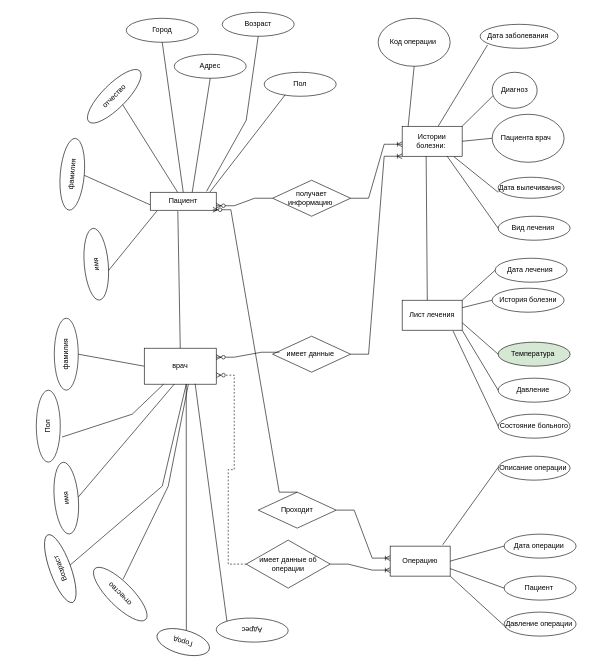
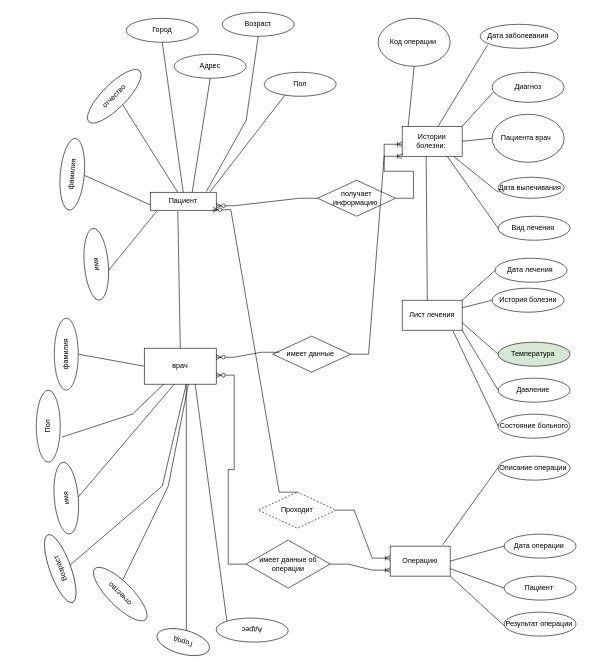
node "Диагноз": size 45x36 -> 72x30
node "получает информацию": moved (312, 198) -> (357, 198)
edge "имеет данные об операции" -> "врач": style dashed -> solid
node "Проходит": style solid -> dashed
node "Давление операции": label "Давление операции" -> "Результат операции"
